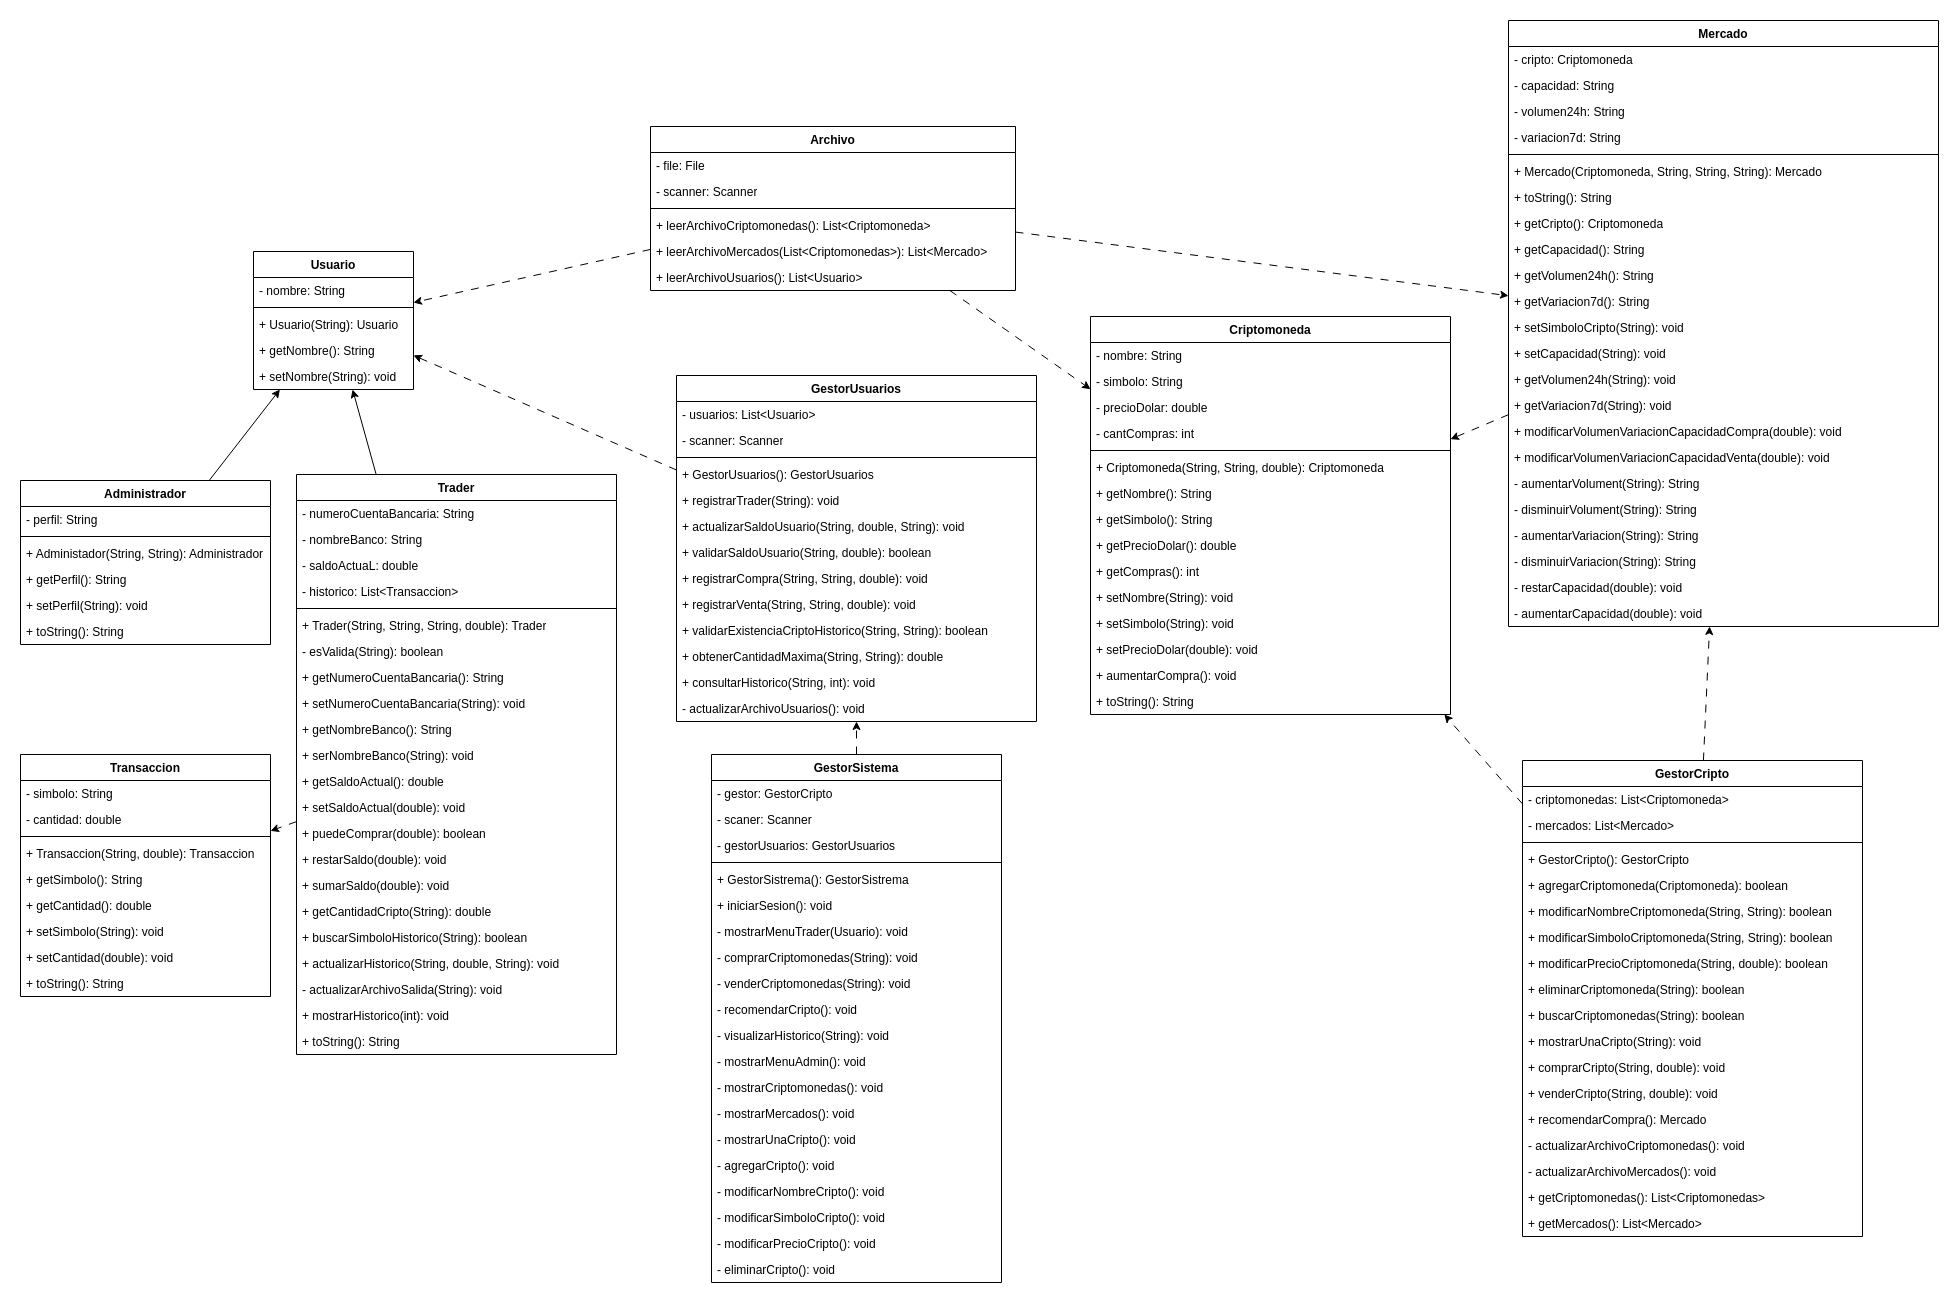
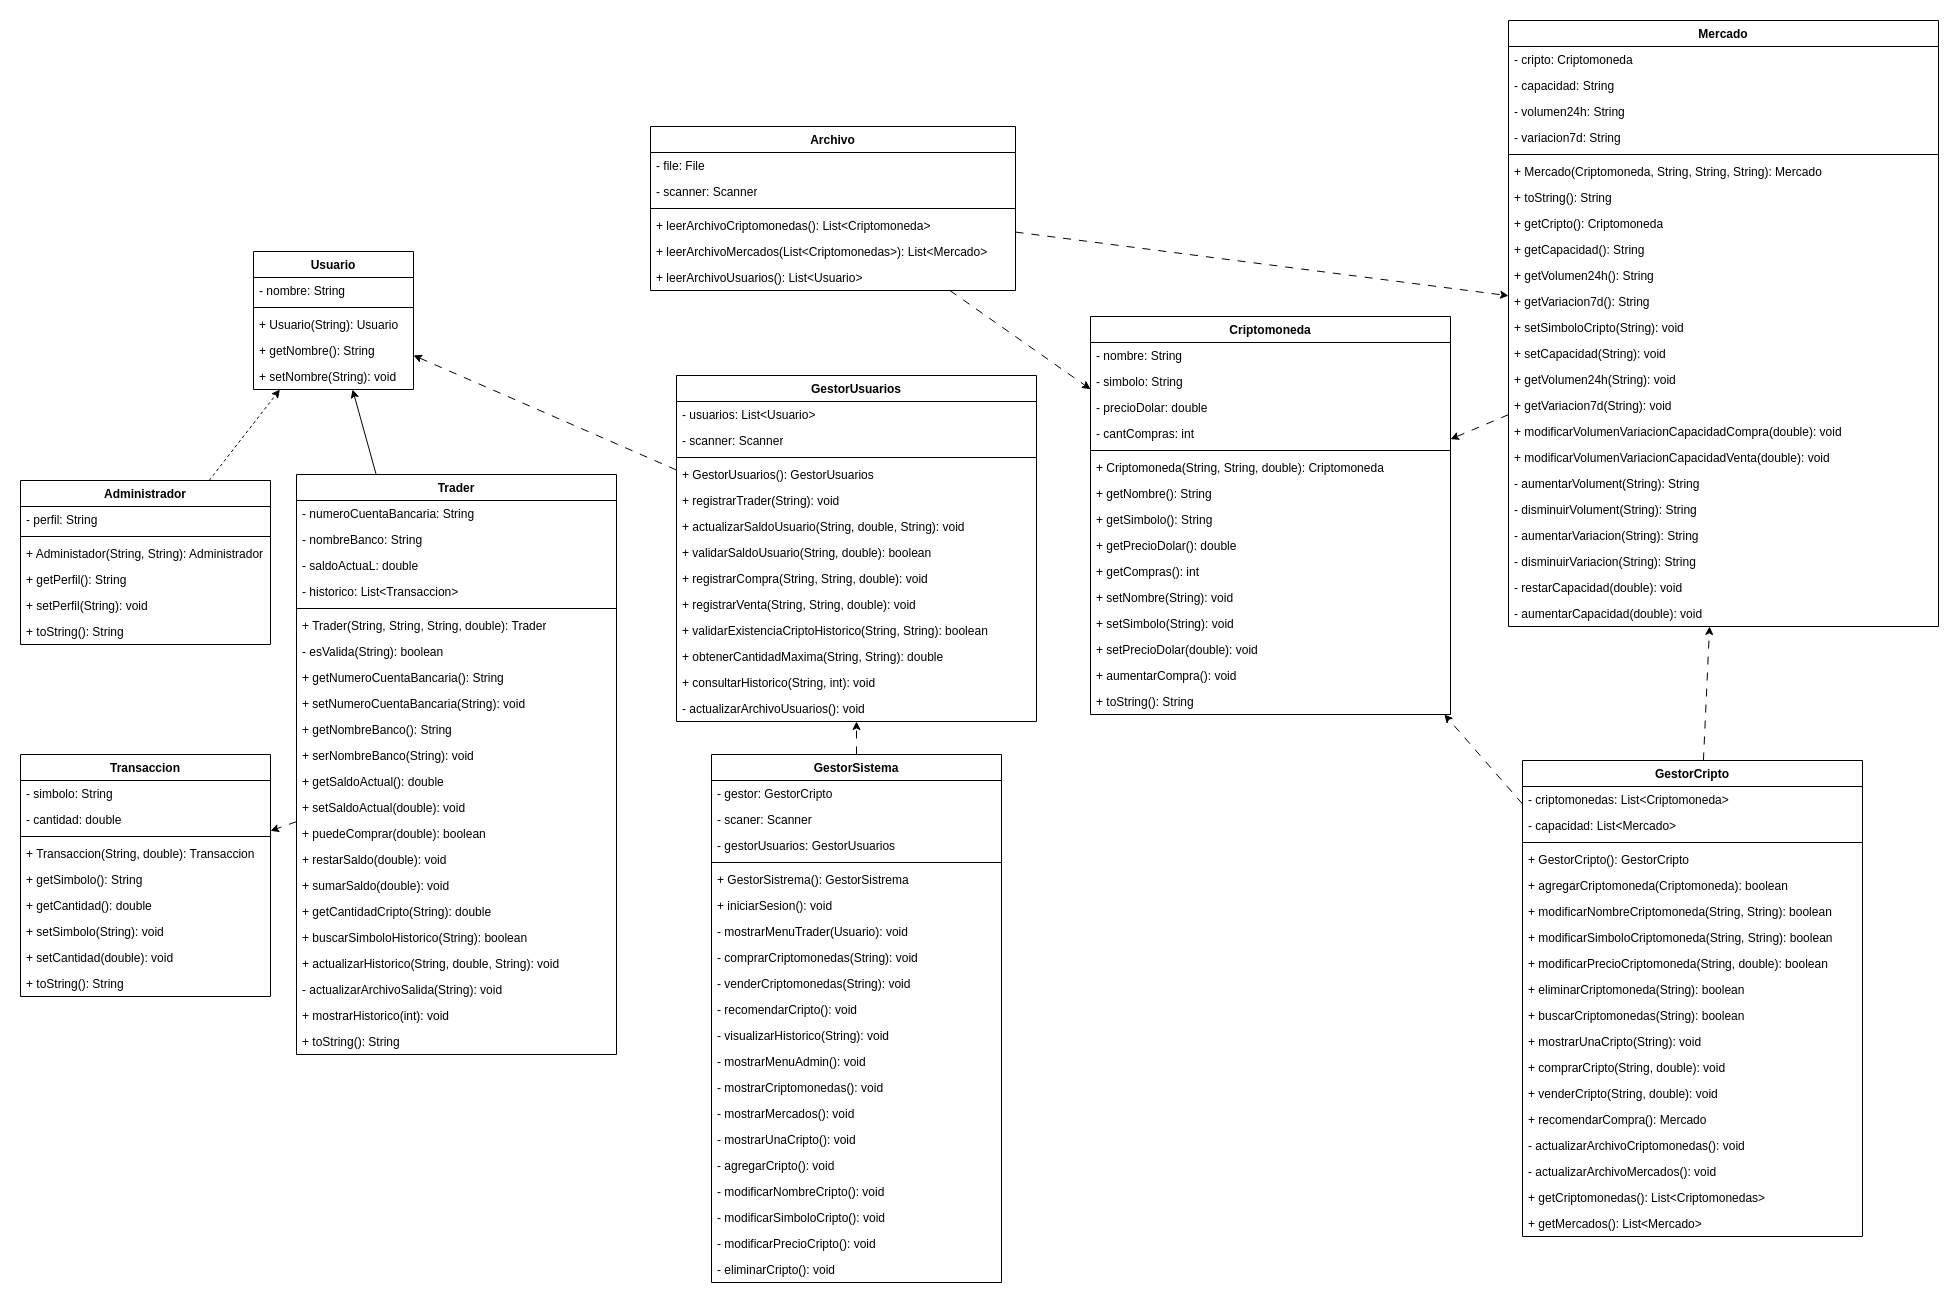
edge "Archivo" -> "Usuario": removed
edge "Administrador" -> "Usuario": style solid -> dashed
node "- mercados: List<Mercado>": label "- mercados: List<Mercado>" -> "- capacidad: List<Mercado>"
